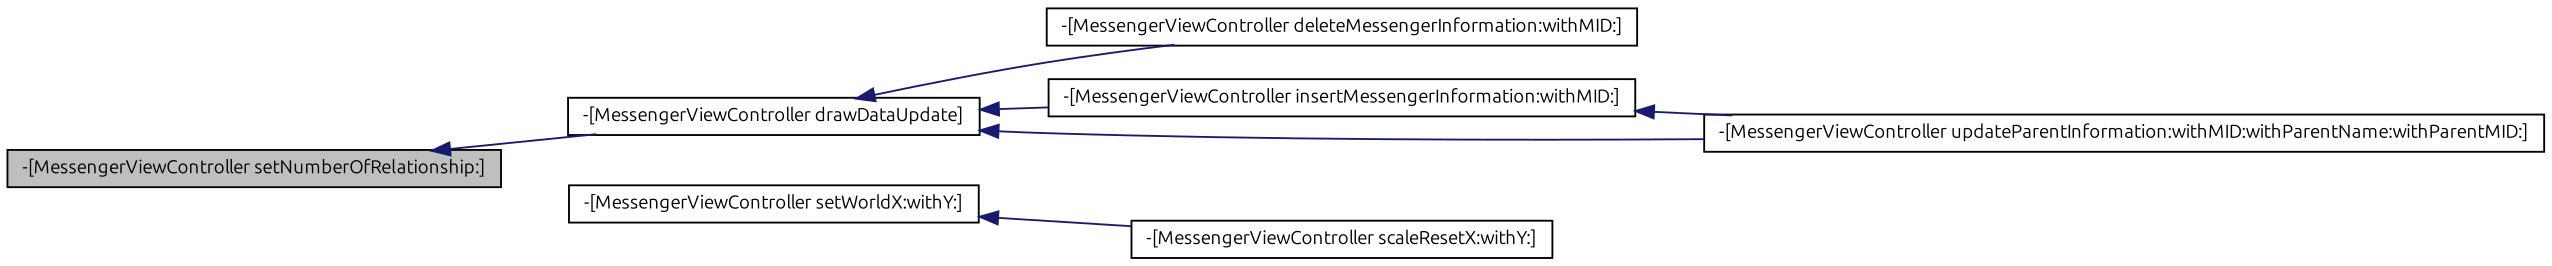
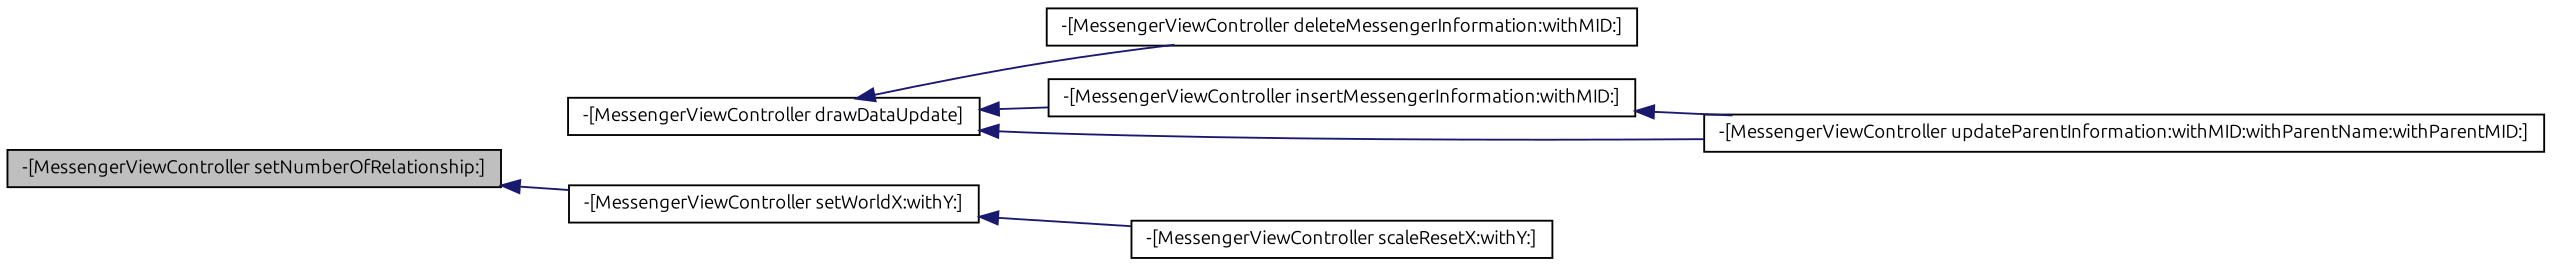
edge "-[MessengerViewController drawDataUpdate]" -> "-[MessengerViewController setNumberOfRelationship:]": now "-[MessengerViewController setWorldX:withY:]" -> "-[MessengerViewController setNumberOfRelationship:]"
